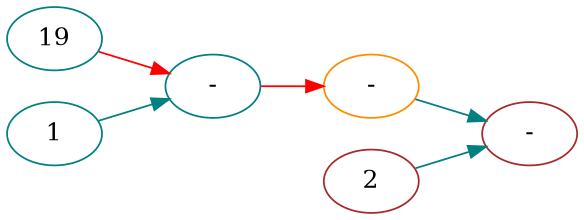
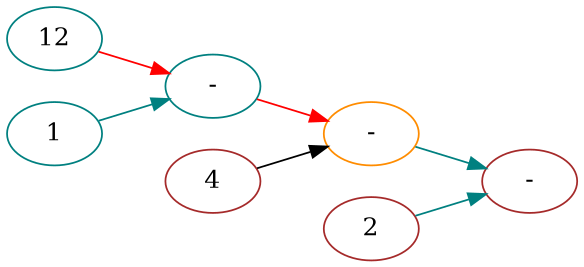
node "19": label "19" -> "12"
node "4": added
